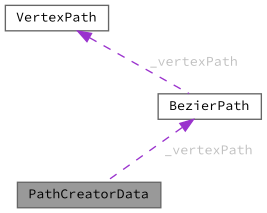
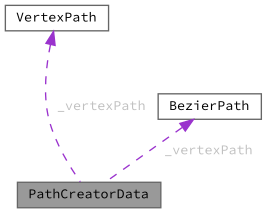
edge "BezierPath" -> "VertexPath": now "PathCreatorData" -> "VertexPath"
